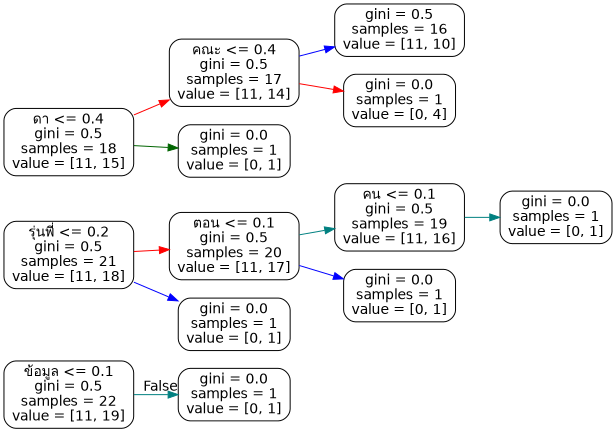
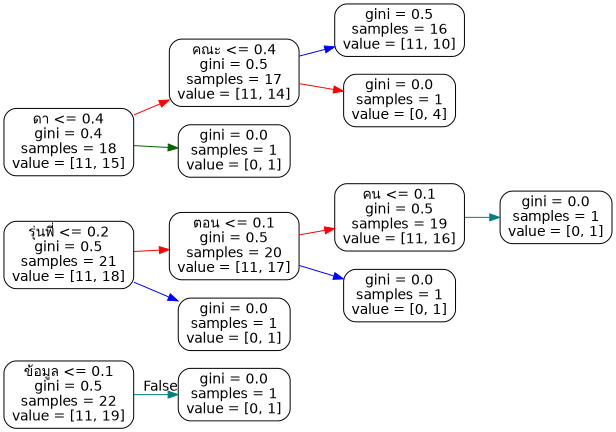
node "ดา <= 0.4 gini = 0.5 samples = 18 value = [11, 15]": label "ดา <= 0.4 gini = 0.5 samples = 18 value = [11, 15]" -> "ดา <= 0.4 gini = 0.4 samples = 18 value = [11, 15]"
edge "ตอน <= 0.1 gini = 0.5 samples = 20 value = [11, 17]" -> "คน <= 0.1 gini = 0.5 samples = 19 value = [11, 16]": color teal -> red
